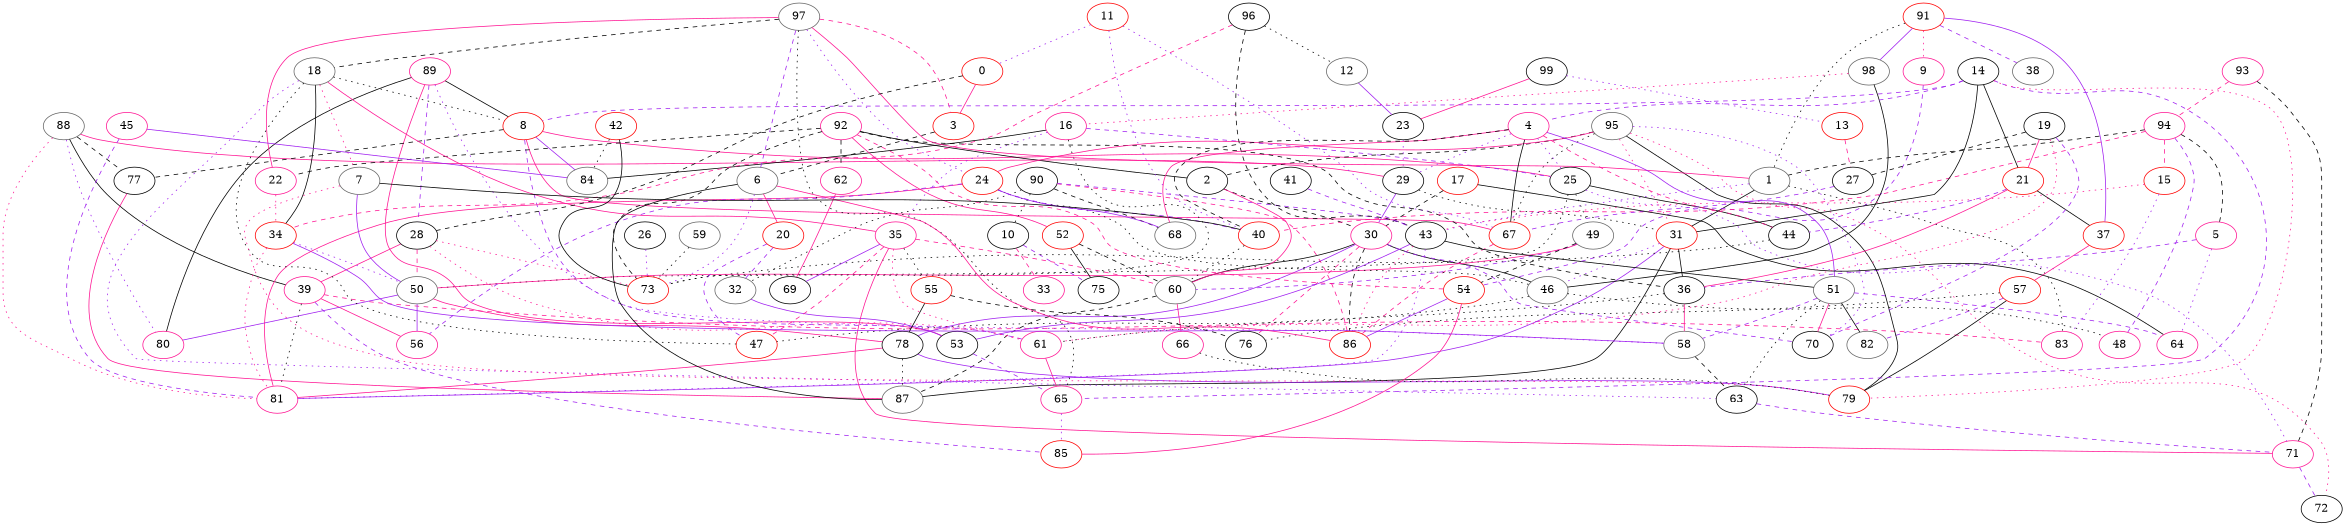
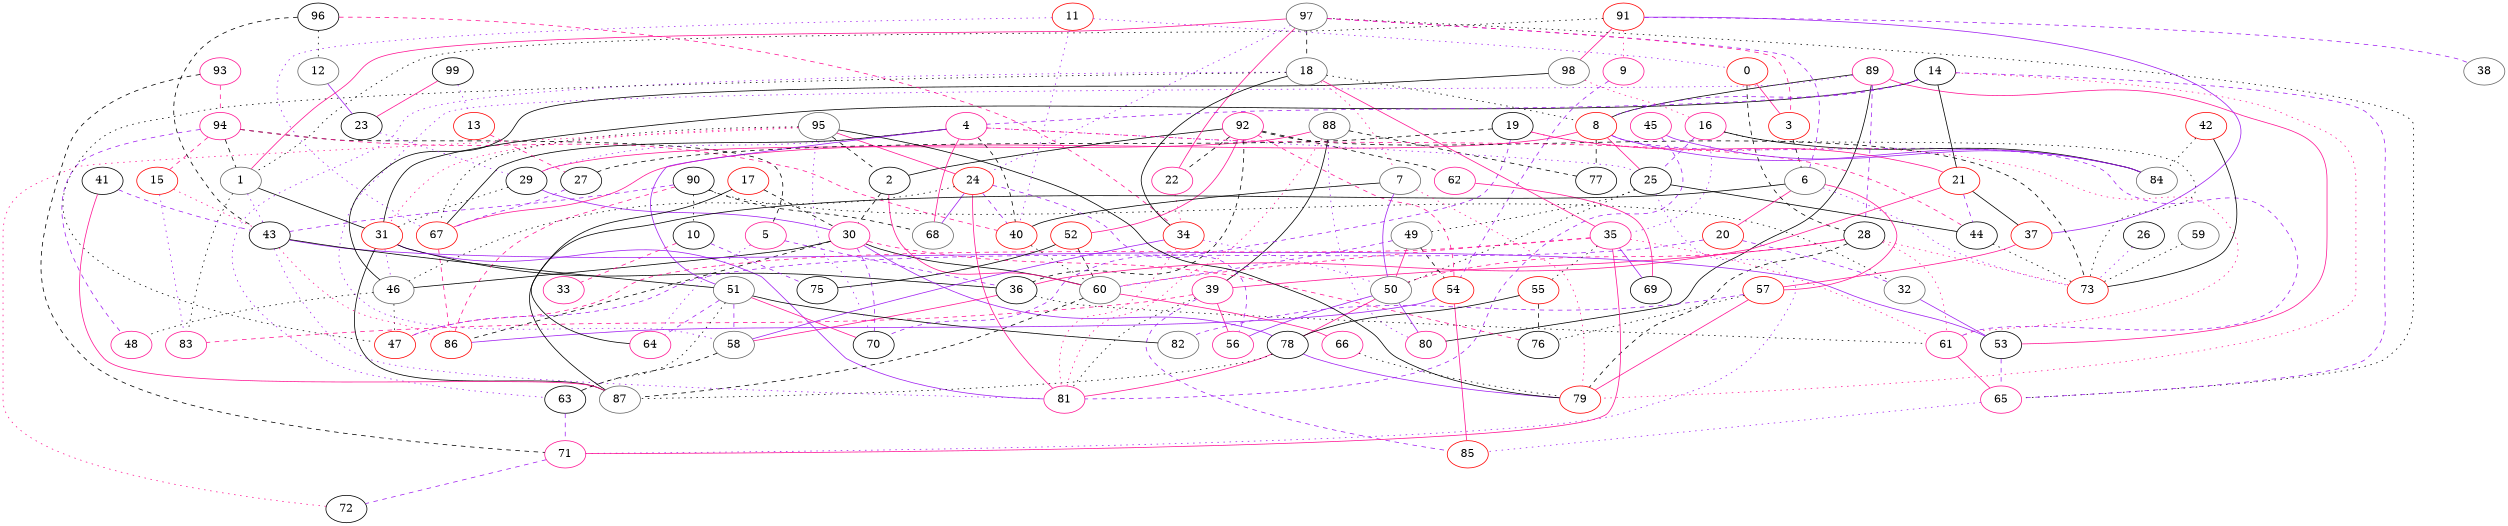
edge "91" -- "98": color purple -> deeppink
edge "28" -- "79": added
edge "6" -- "86": now "6" -- "57"
edge "57" -- "79": color black -> deeppink
edge "77" -- "87": now "41" -- "87"
